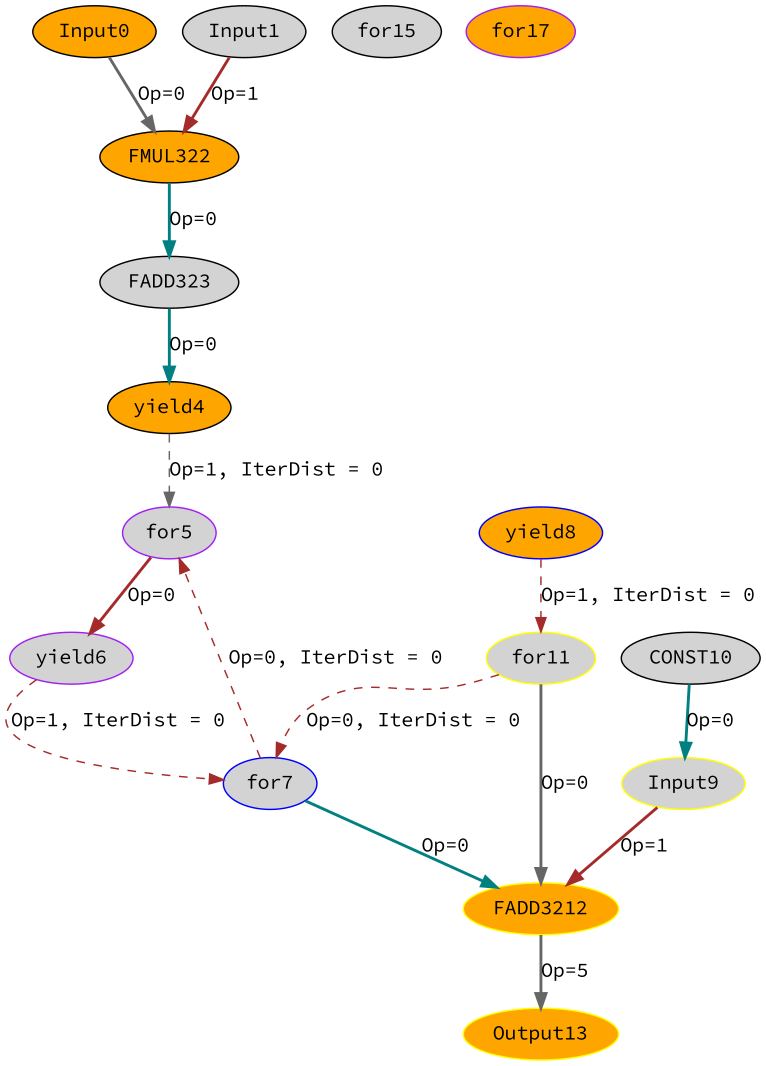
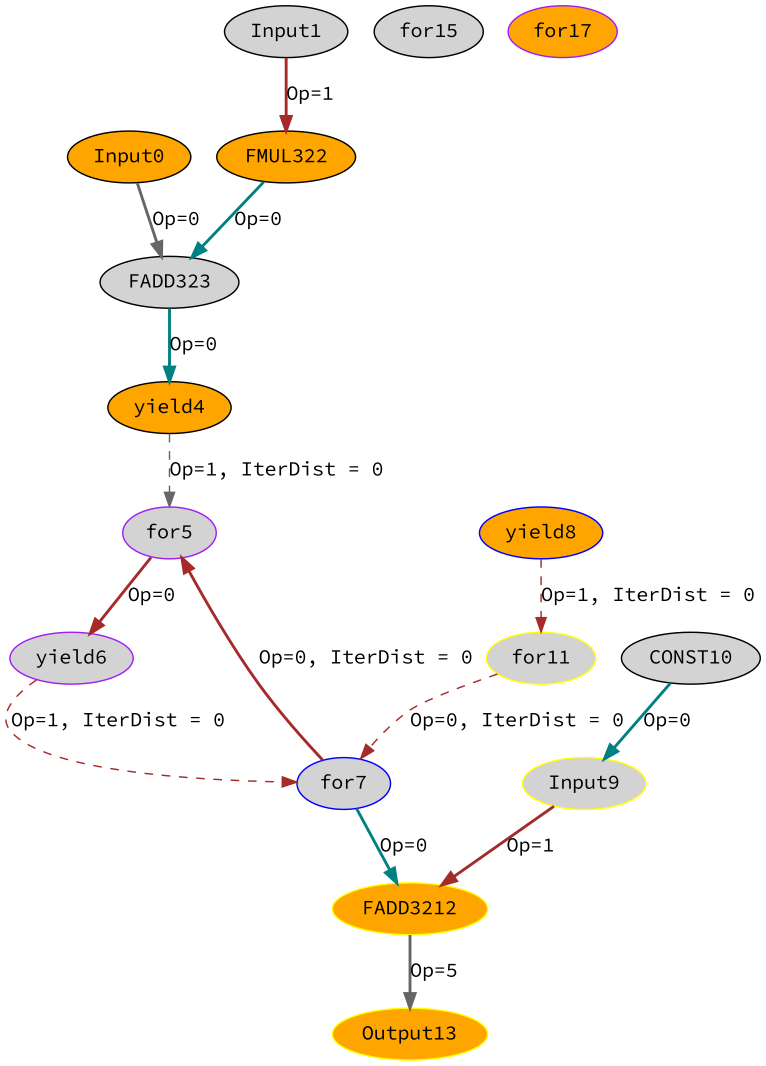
edge "Input0" -> "FMUL322": now "Input0" -> "FADD323"
edge "for7" -> "for5": style dashed -> bold
edge "for11" -> "FADD3212": removed, label "Op=0"
